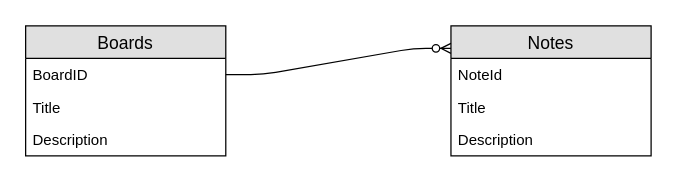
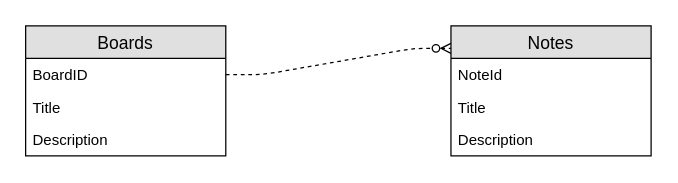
edge "BoardID" -> "Notes": style solid -> dashed
